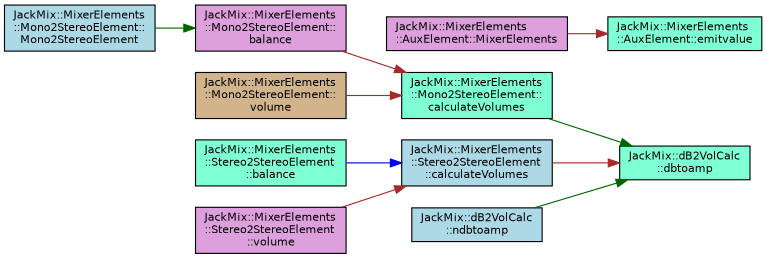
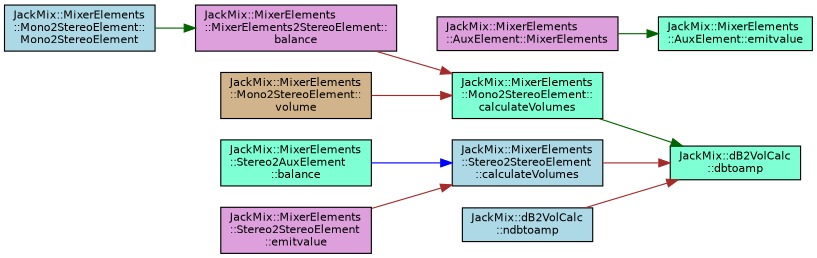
node "JackMix::MixerElements ::Mono2StereoElement:: balance": label "JackMix::MixerElements ::Mono2StereoElement:: balance" -> "JackMix::MixerElements ::MixerElements2StereoElement:: balance"
edge "JackMix::MixerElements ::AuxElement::MixerElements" -> "JackMix::MixerElements ::AuxElement::emitvalue": color brown -> darkgreen
node "JackMix::MixerElements ::Stereo2StereoElement ::balance": label "JackMix::MixerElements ::Stereo2StereoElement ::balance" -> "JackMix::MixerElements ::Stereo2AuxElement ::balance"
edge "JackMix::dB2VolCalc ::ndbtoamp" -> "JackMix::dB2VolCalc ::dbtoamp": color darkgreen -> brown
node "JackMix::MixerElements ::Stereo2StereoElement ::volume": label "JackMix::MixerElements ::Stereo2StereoElement ::volume" -> "JackMix::MixerElements ::Stereo2StereoElement ::emitvalue"
